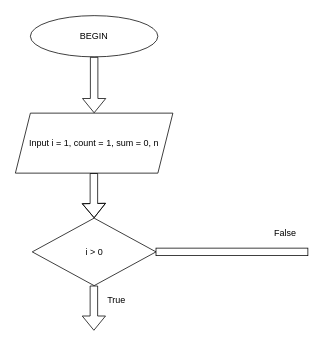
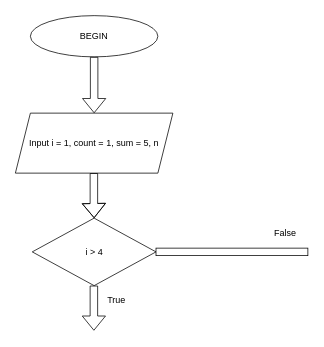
node "Input i = 1, count = 1, sum = 0, n": label "Input i = 1, count = 1, sum = 0, n" -> "Input i = 1, count = 1, sum = 5, n"
node "i > 0": label "i > 0" -> "i > 4"
